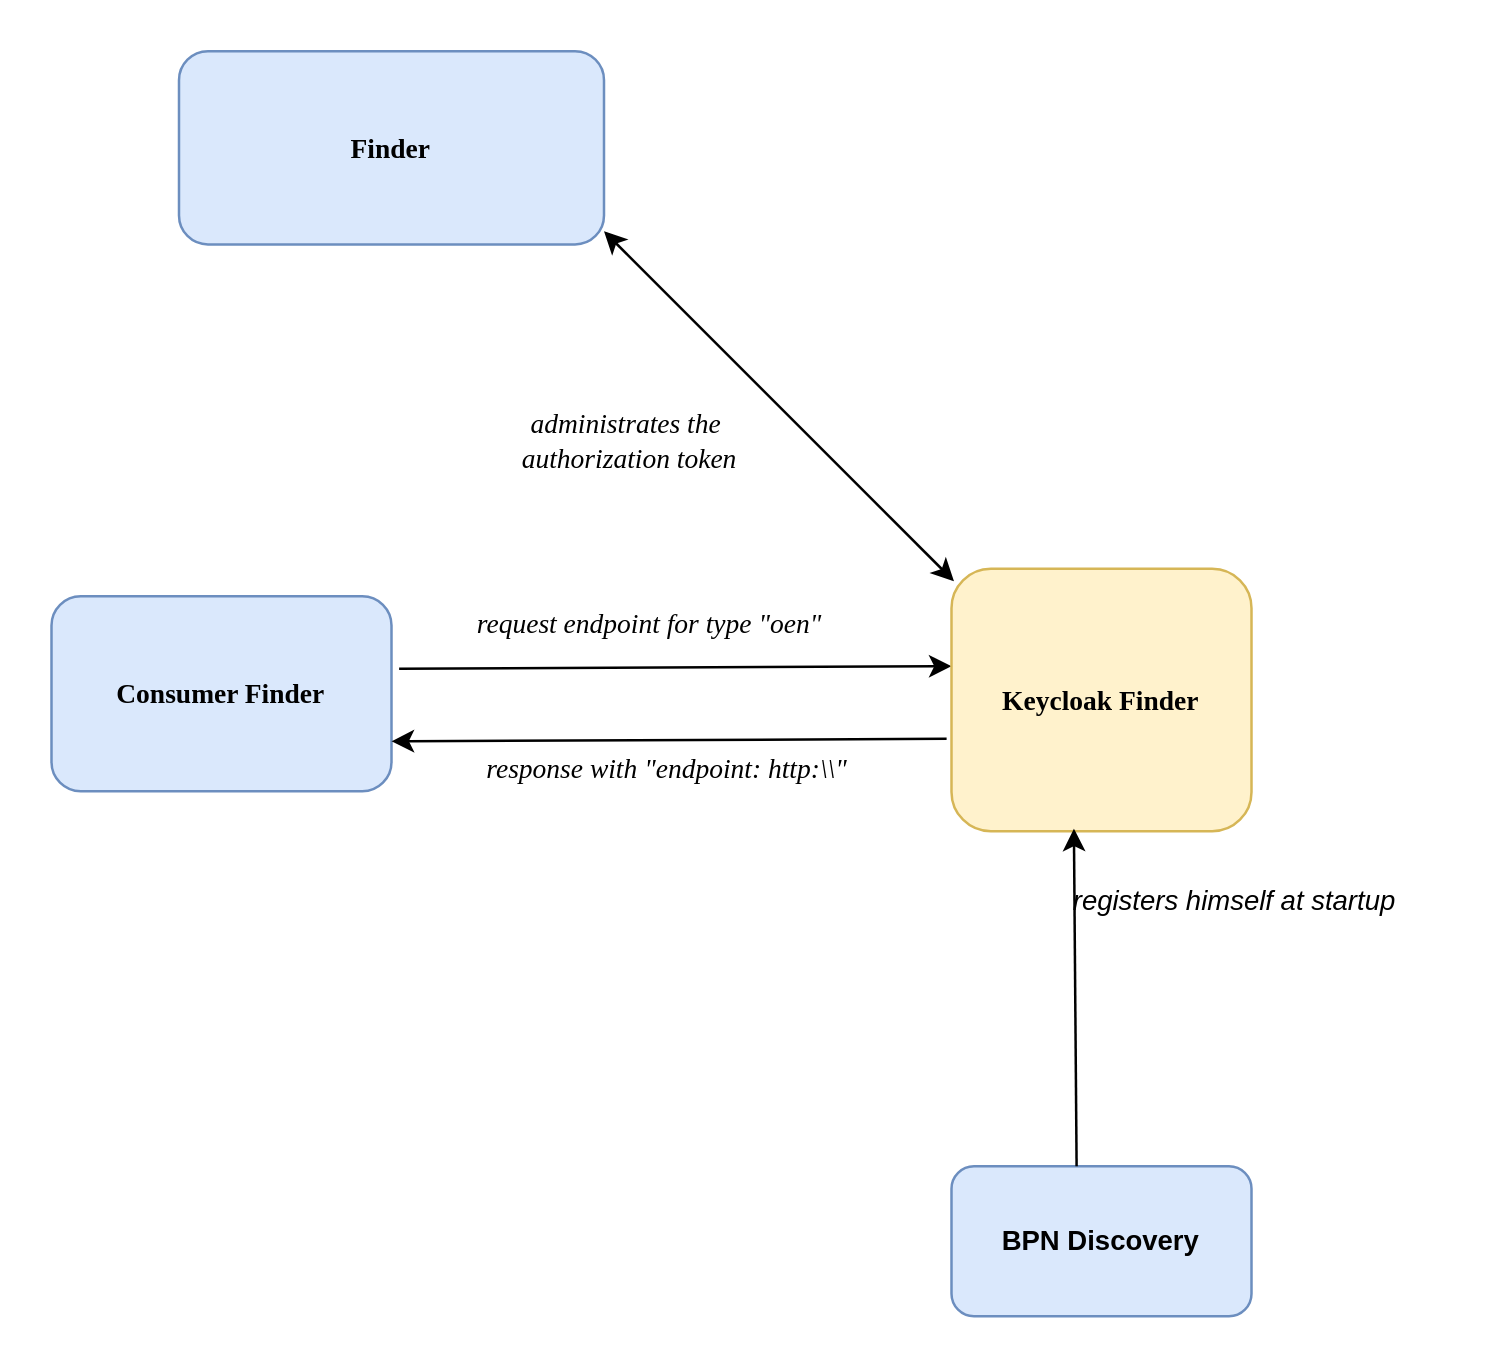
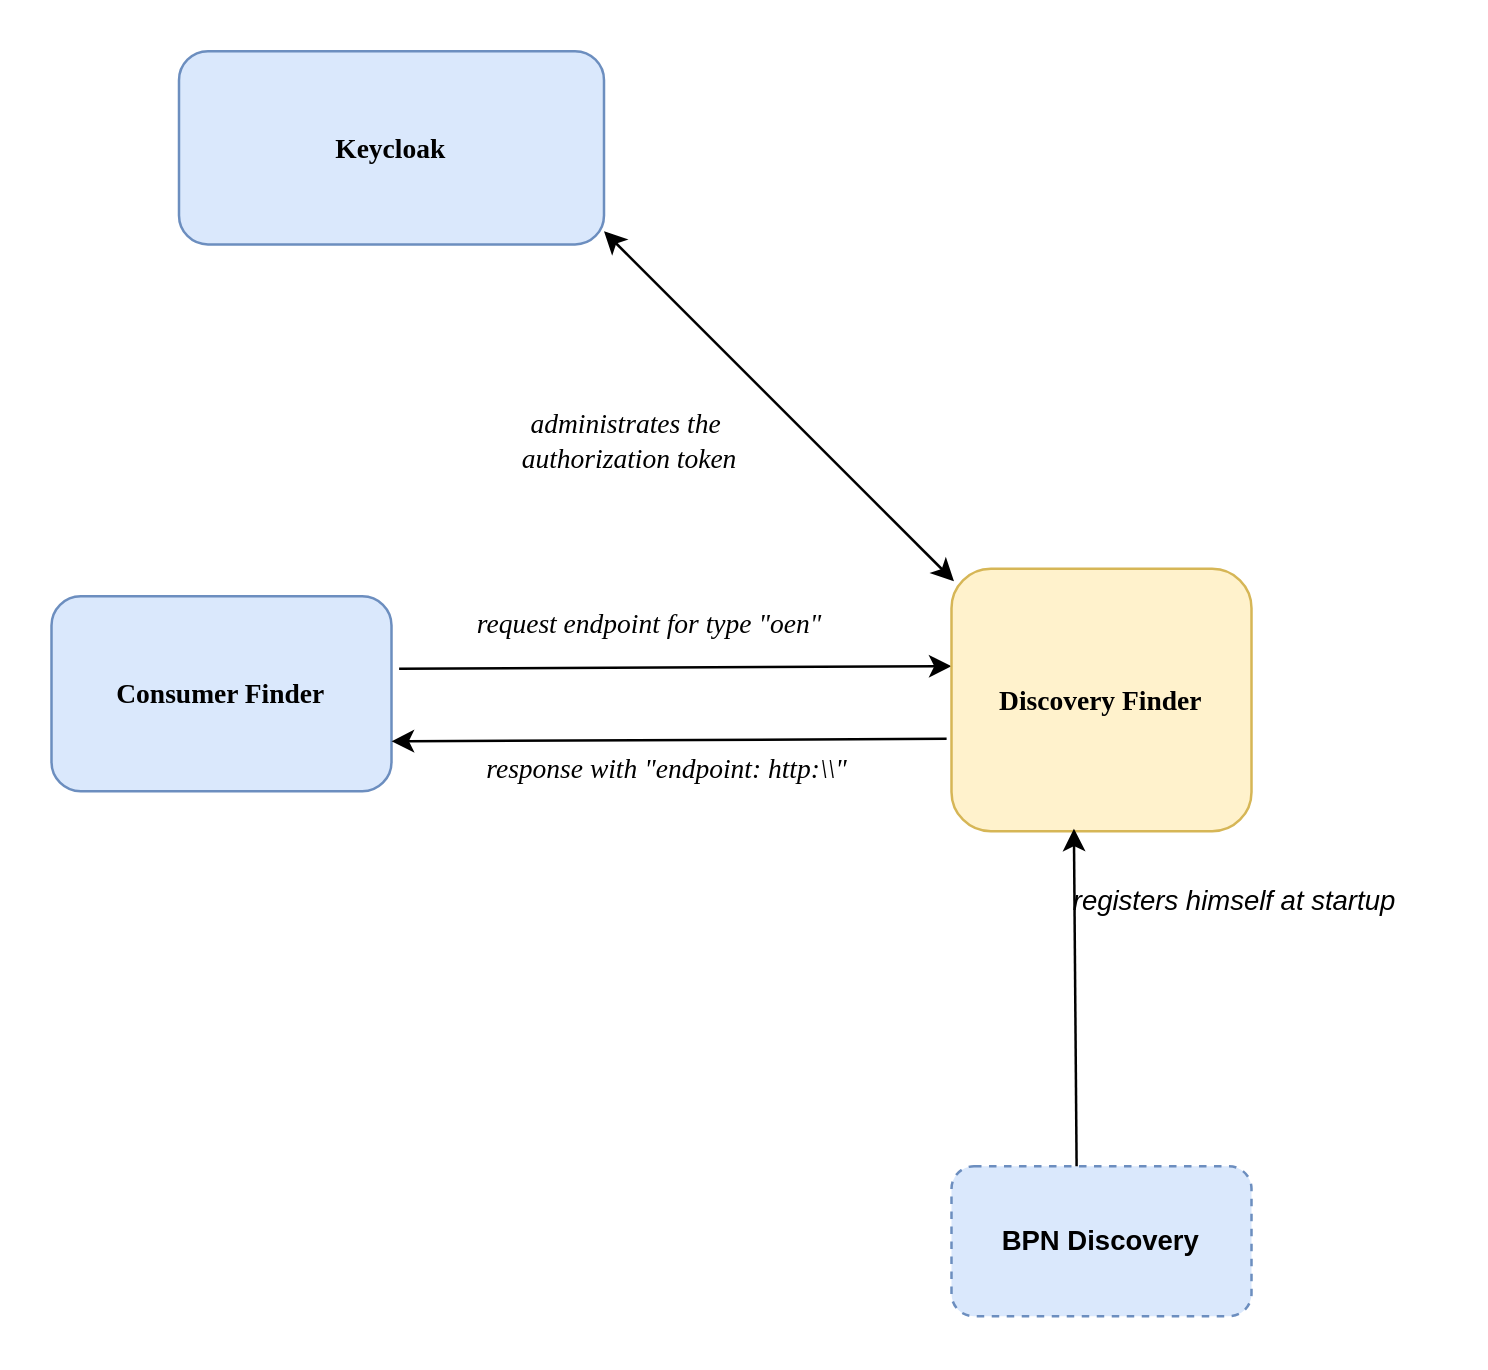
node "Finder": label "Finder" -> "Keycloak"
node "Keycloak Finder": label "Keycloak Finder" -> "Discovery Finder"
node "BPN Discovery": style solid -> dashed
